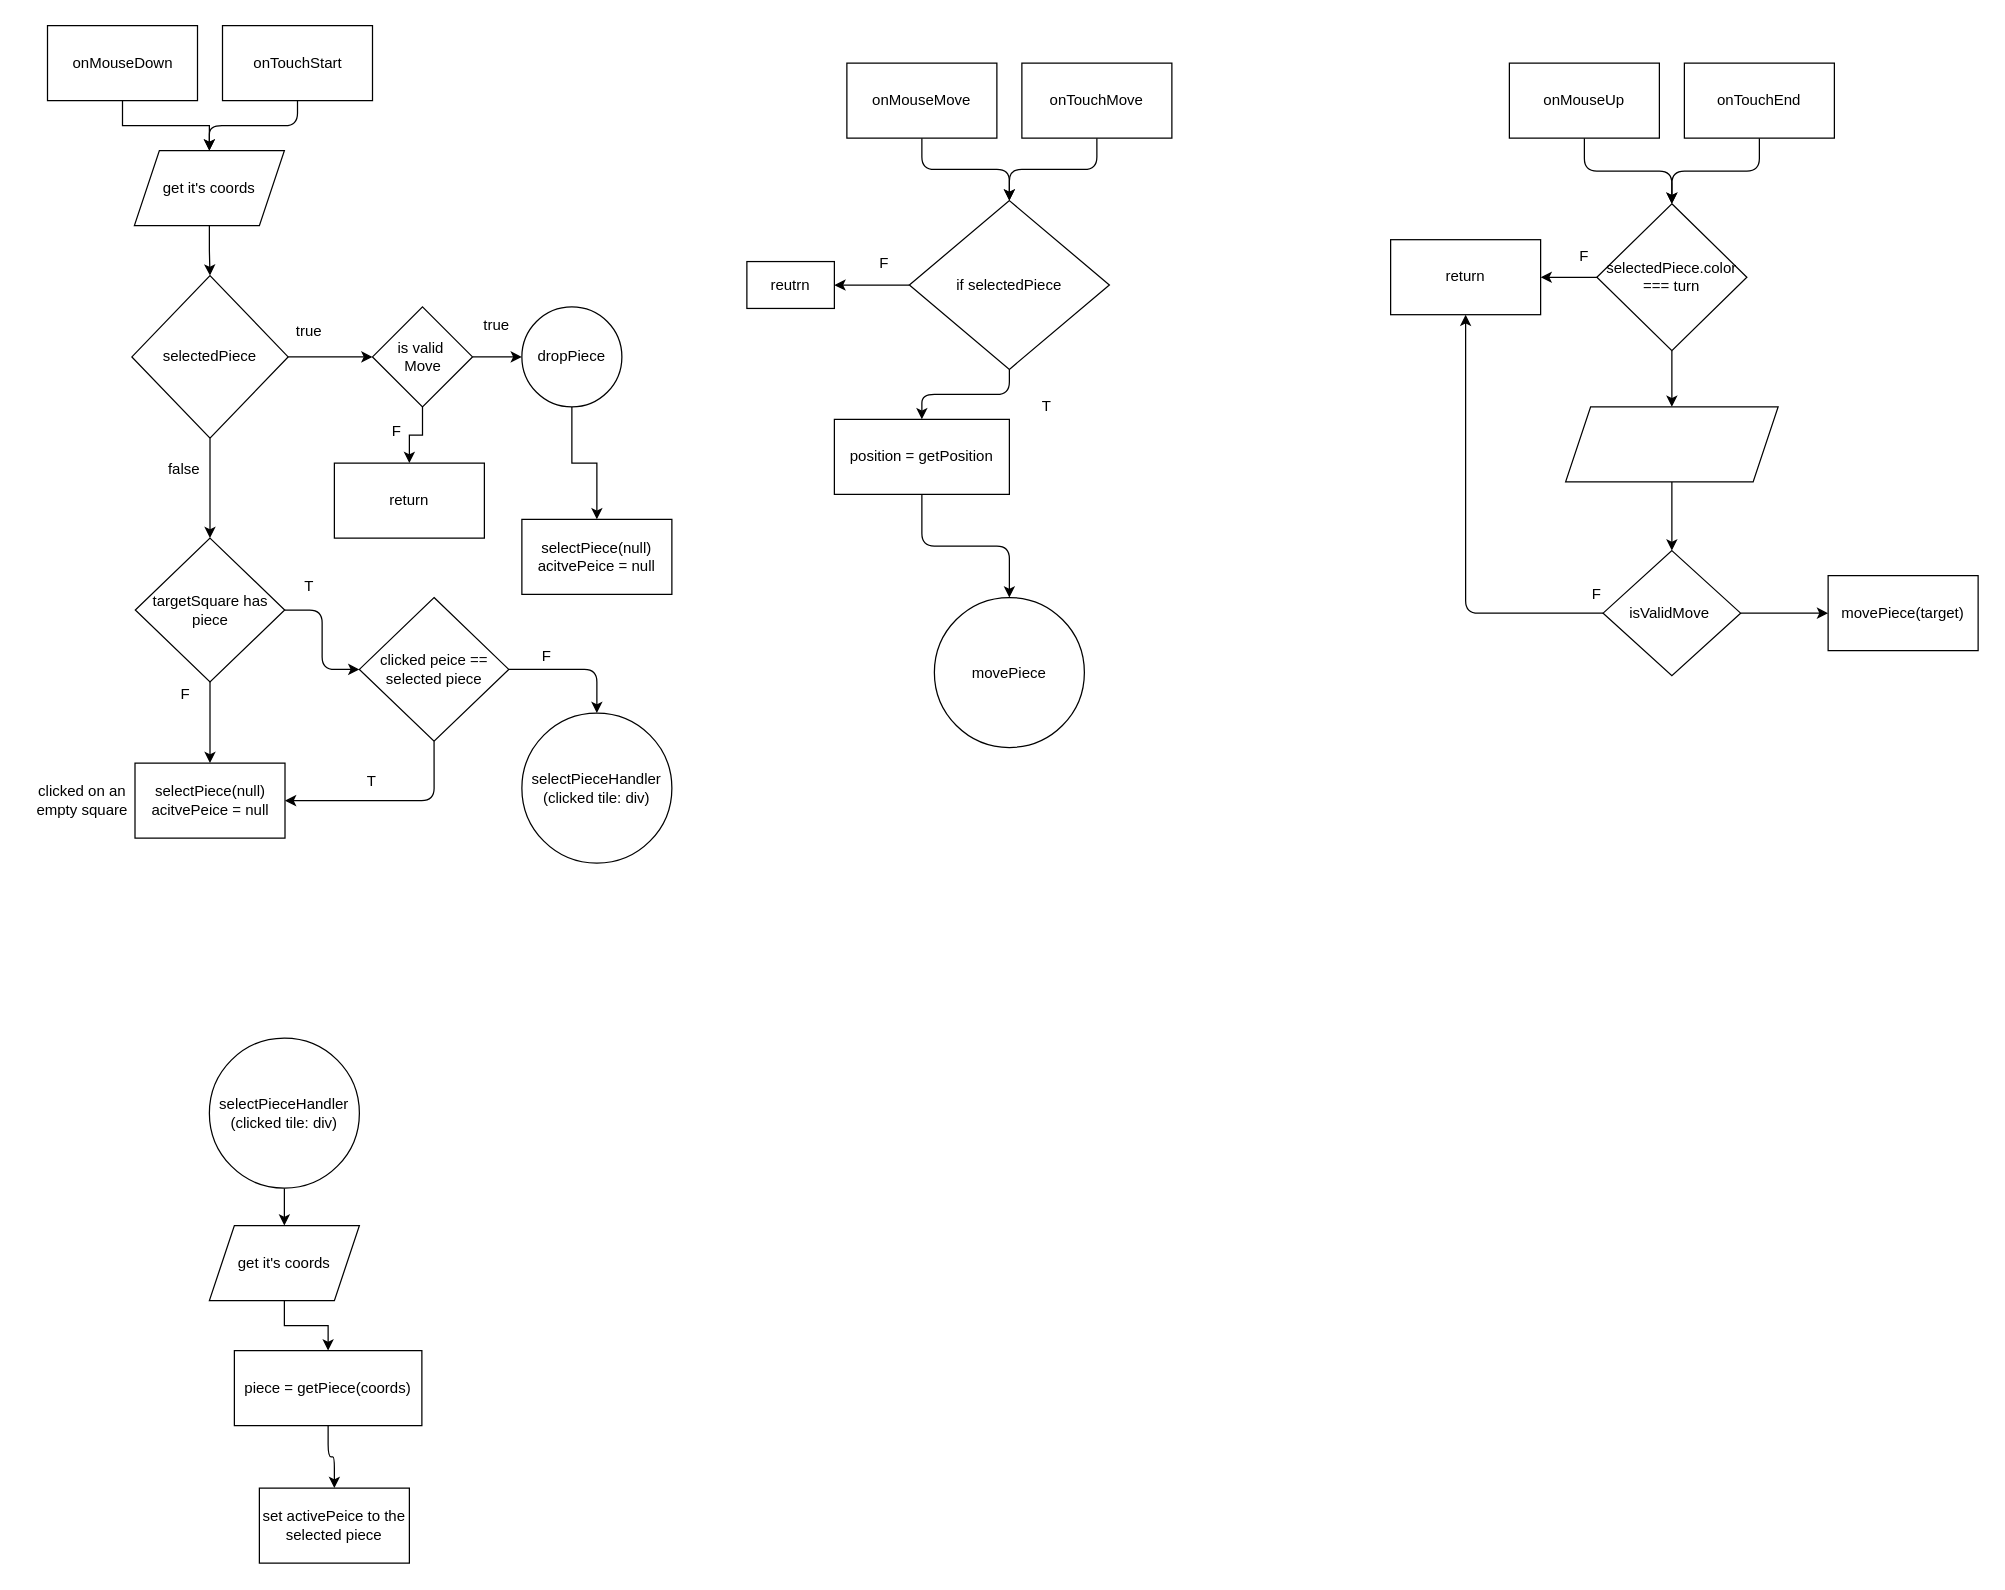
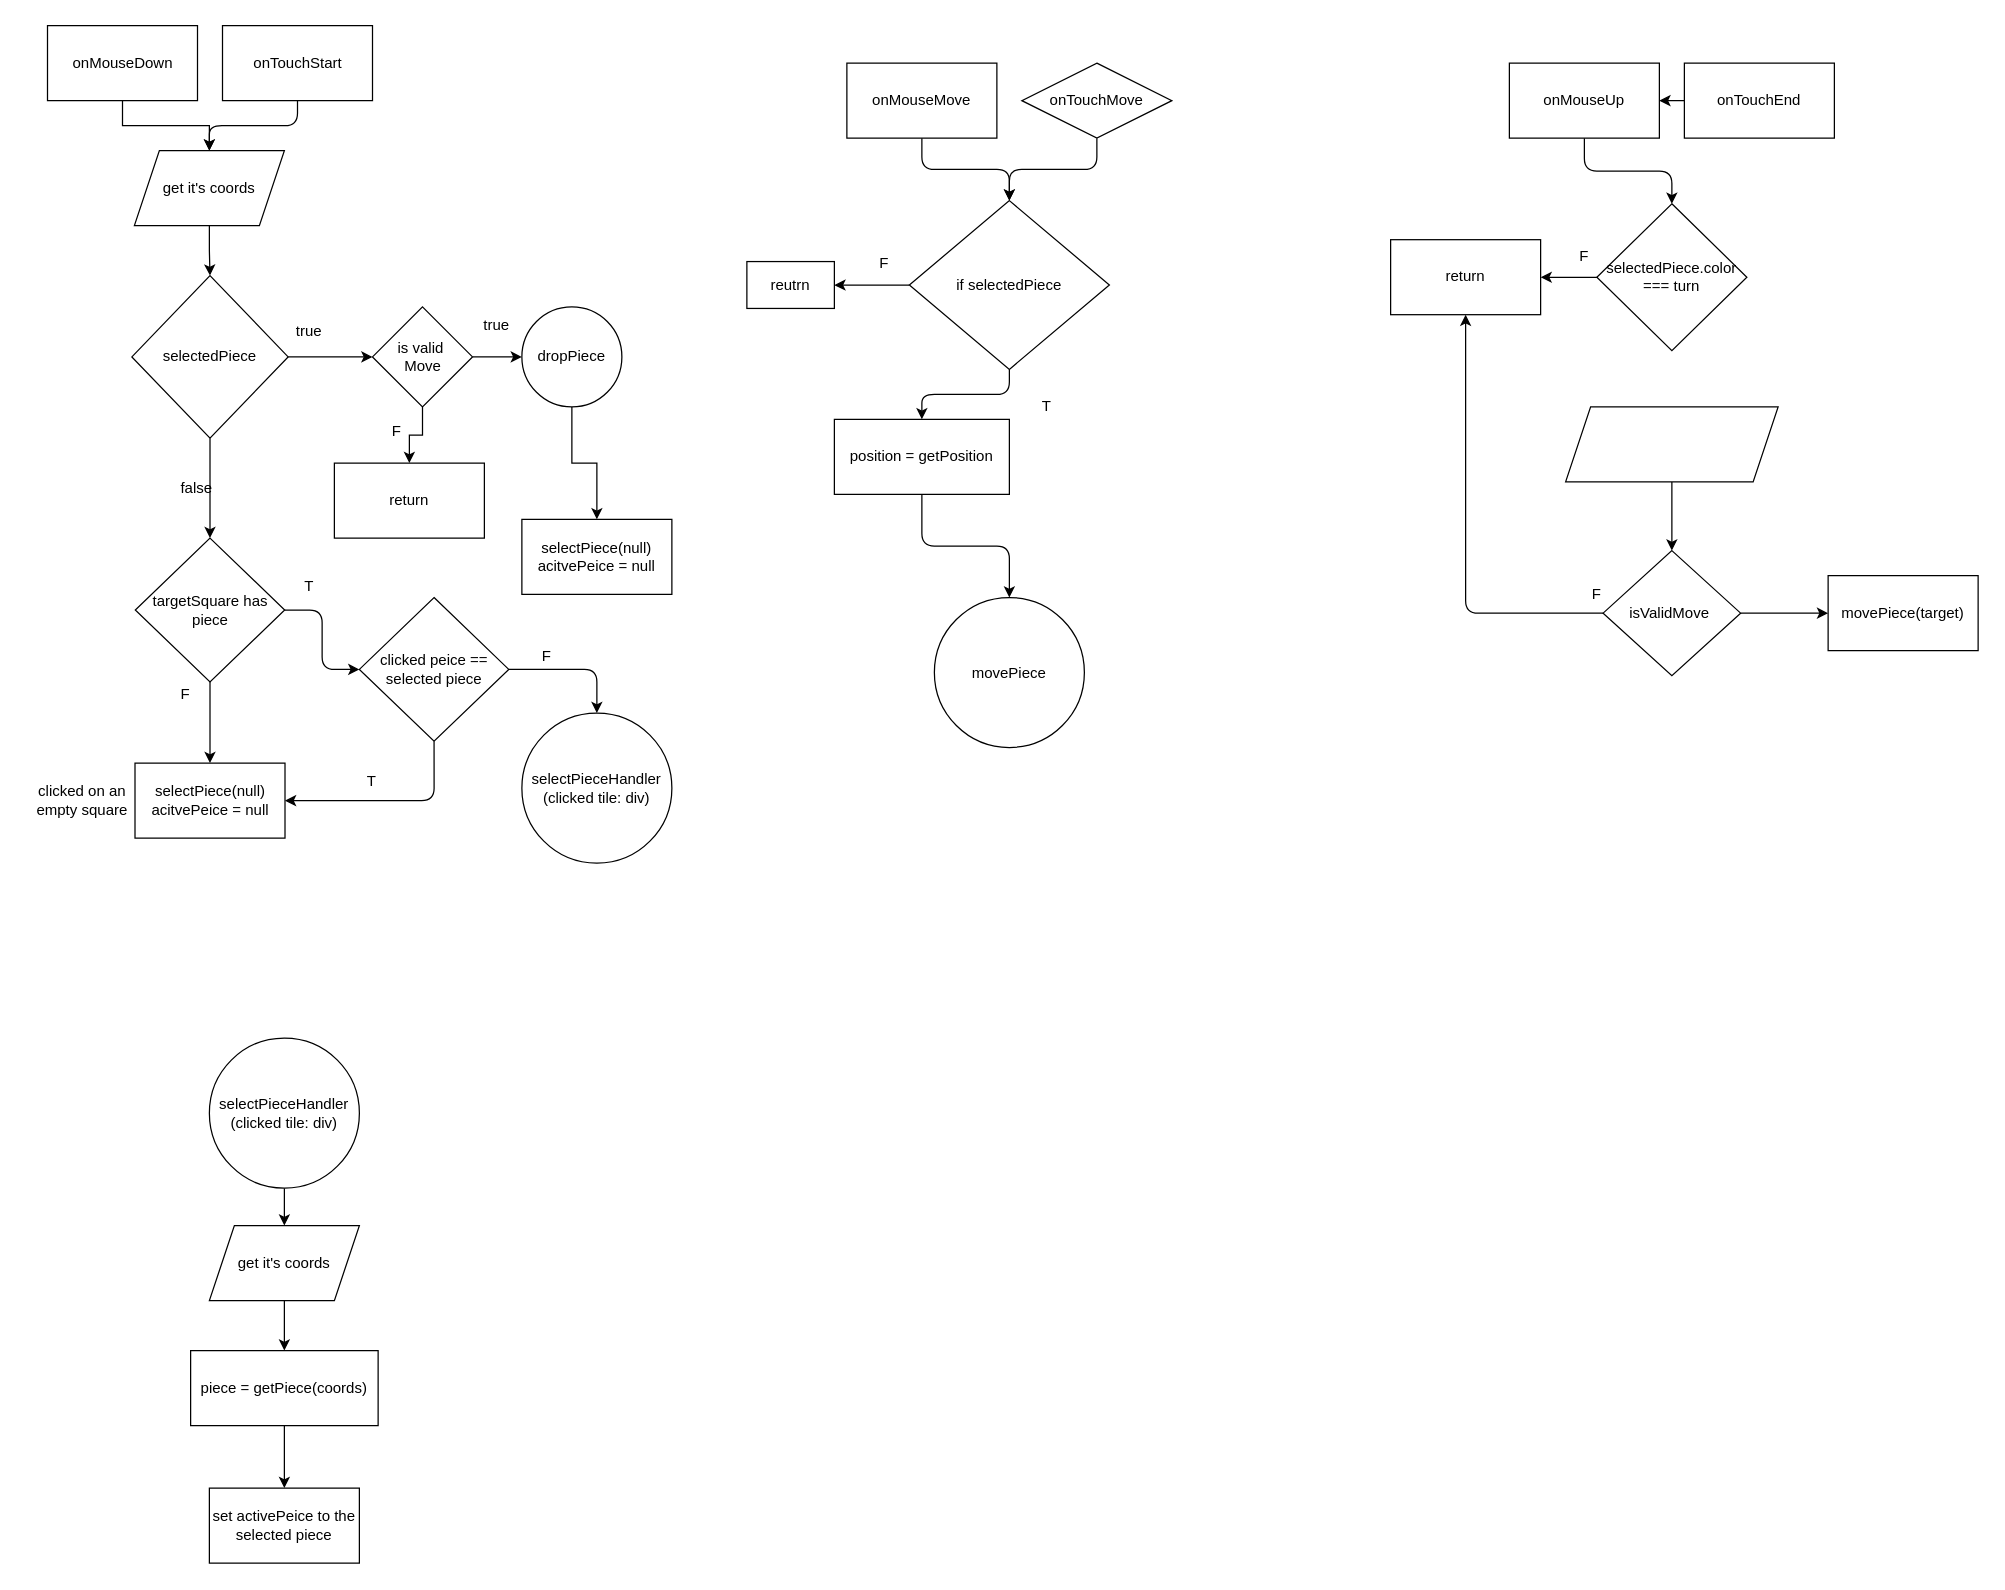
node "onTouchMove": shape rectangle -> diamond
edge "onTouchEnd" -> "selectedPiece.color === turn": now "onTouchEnd" -> "onMouseUp"
edge "selectedPiece.color === turn" -> "target = getCoords(x, y)": removed
node "false": moved (184, 469) -> (197, 488)
node "piece = getPiece(coords)": moved (328, 1388) -> (284, 1388)
node "set activePeice to the selected piece": moved (334, 1526) -> (284, 1526)
